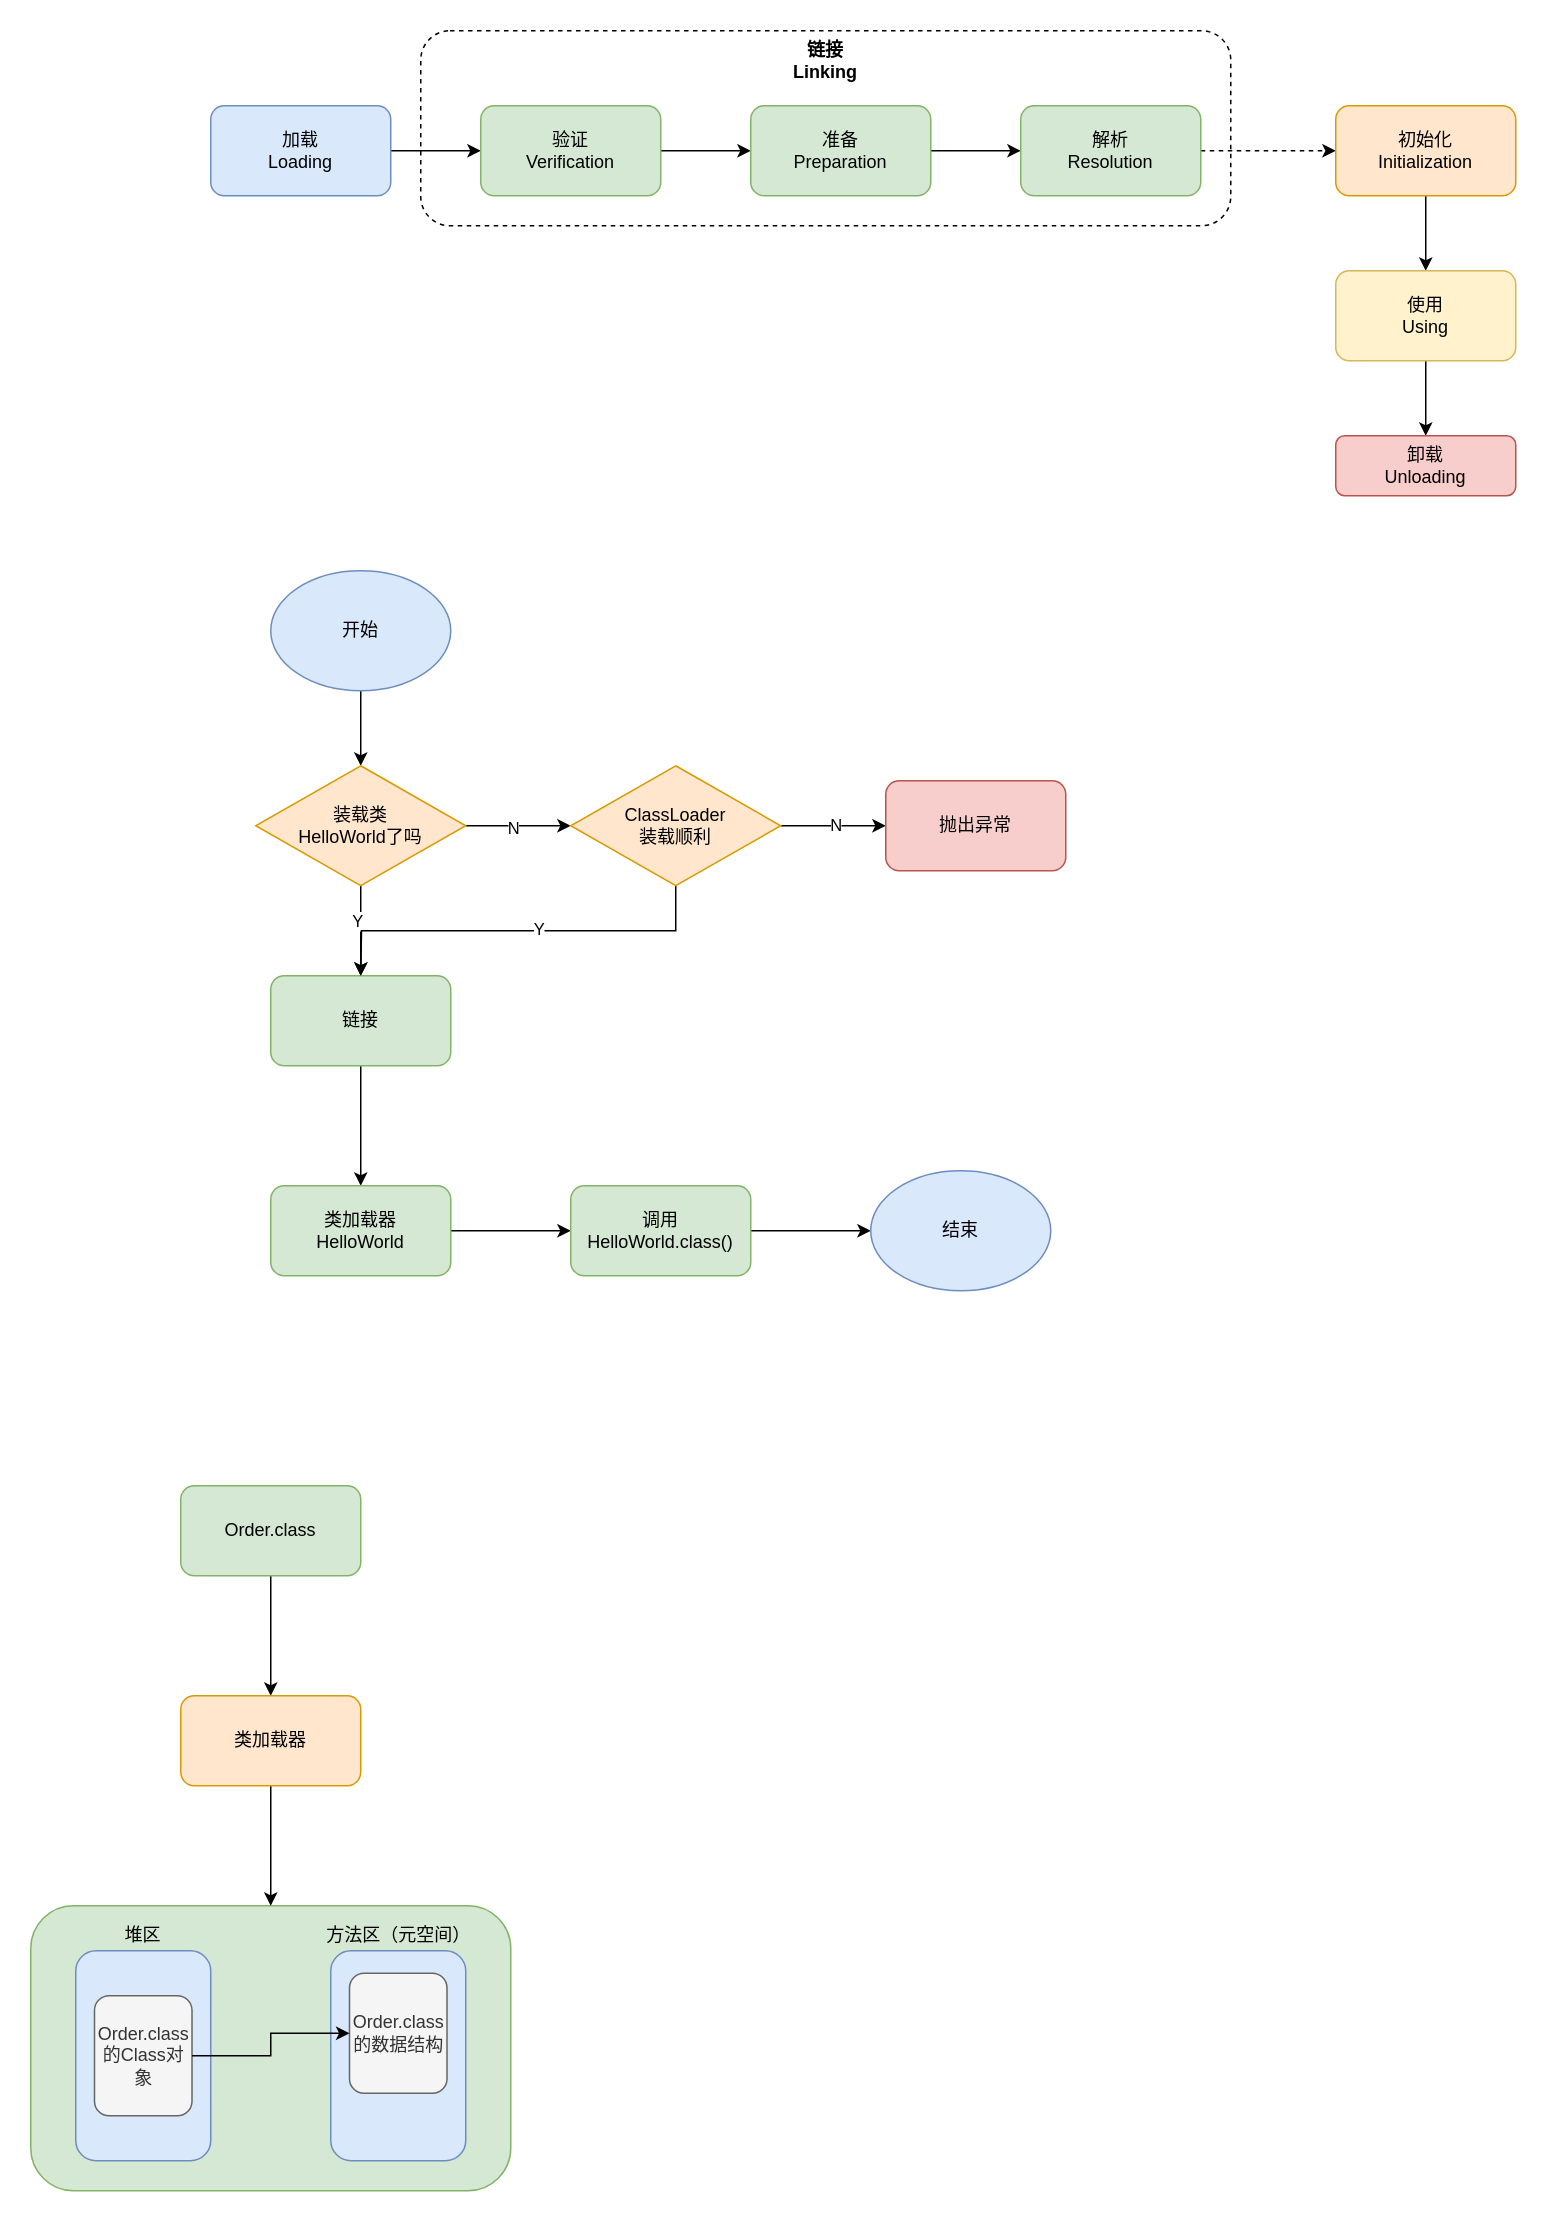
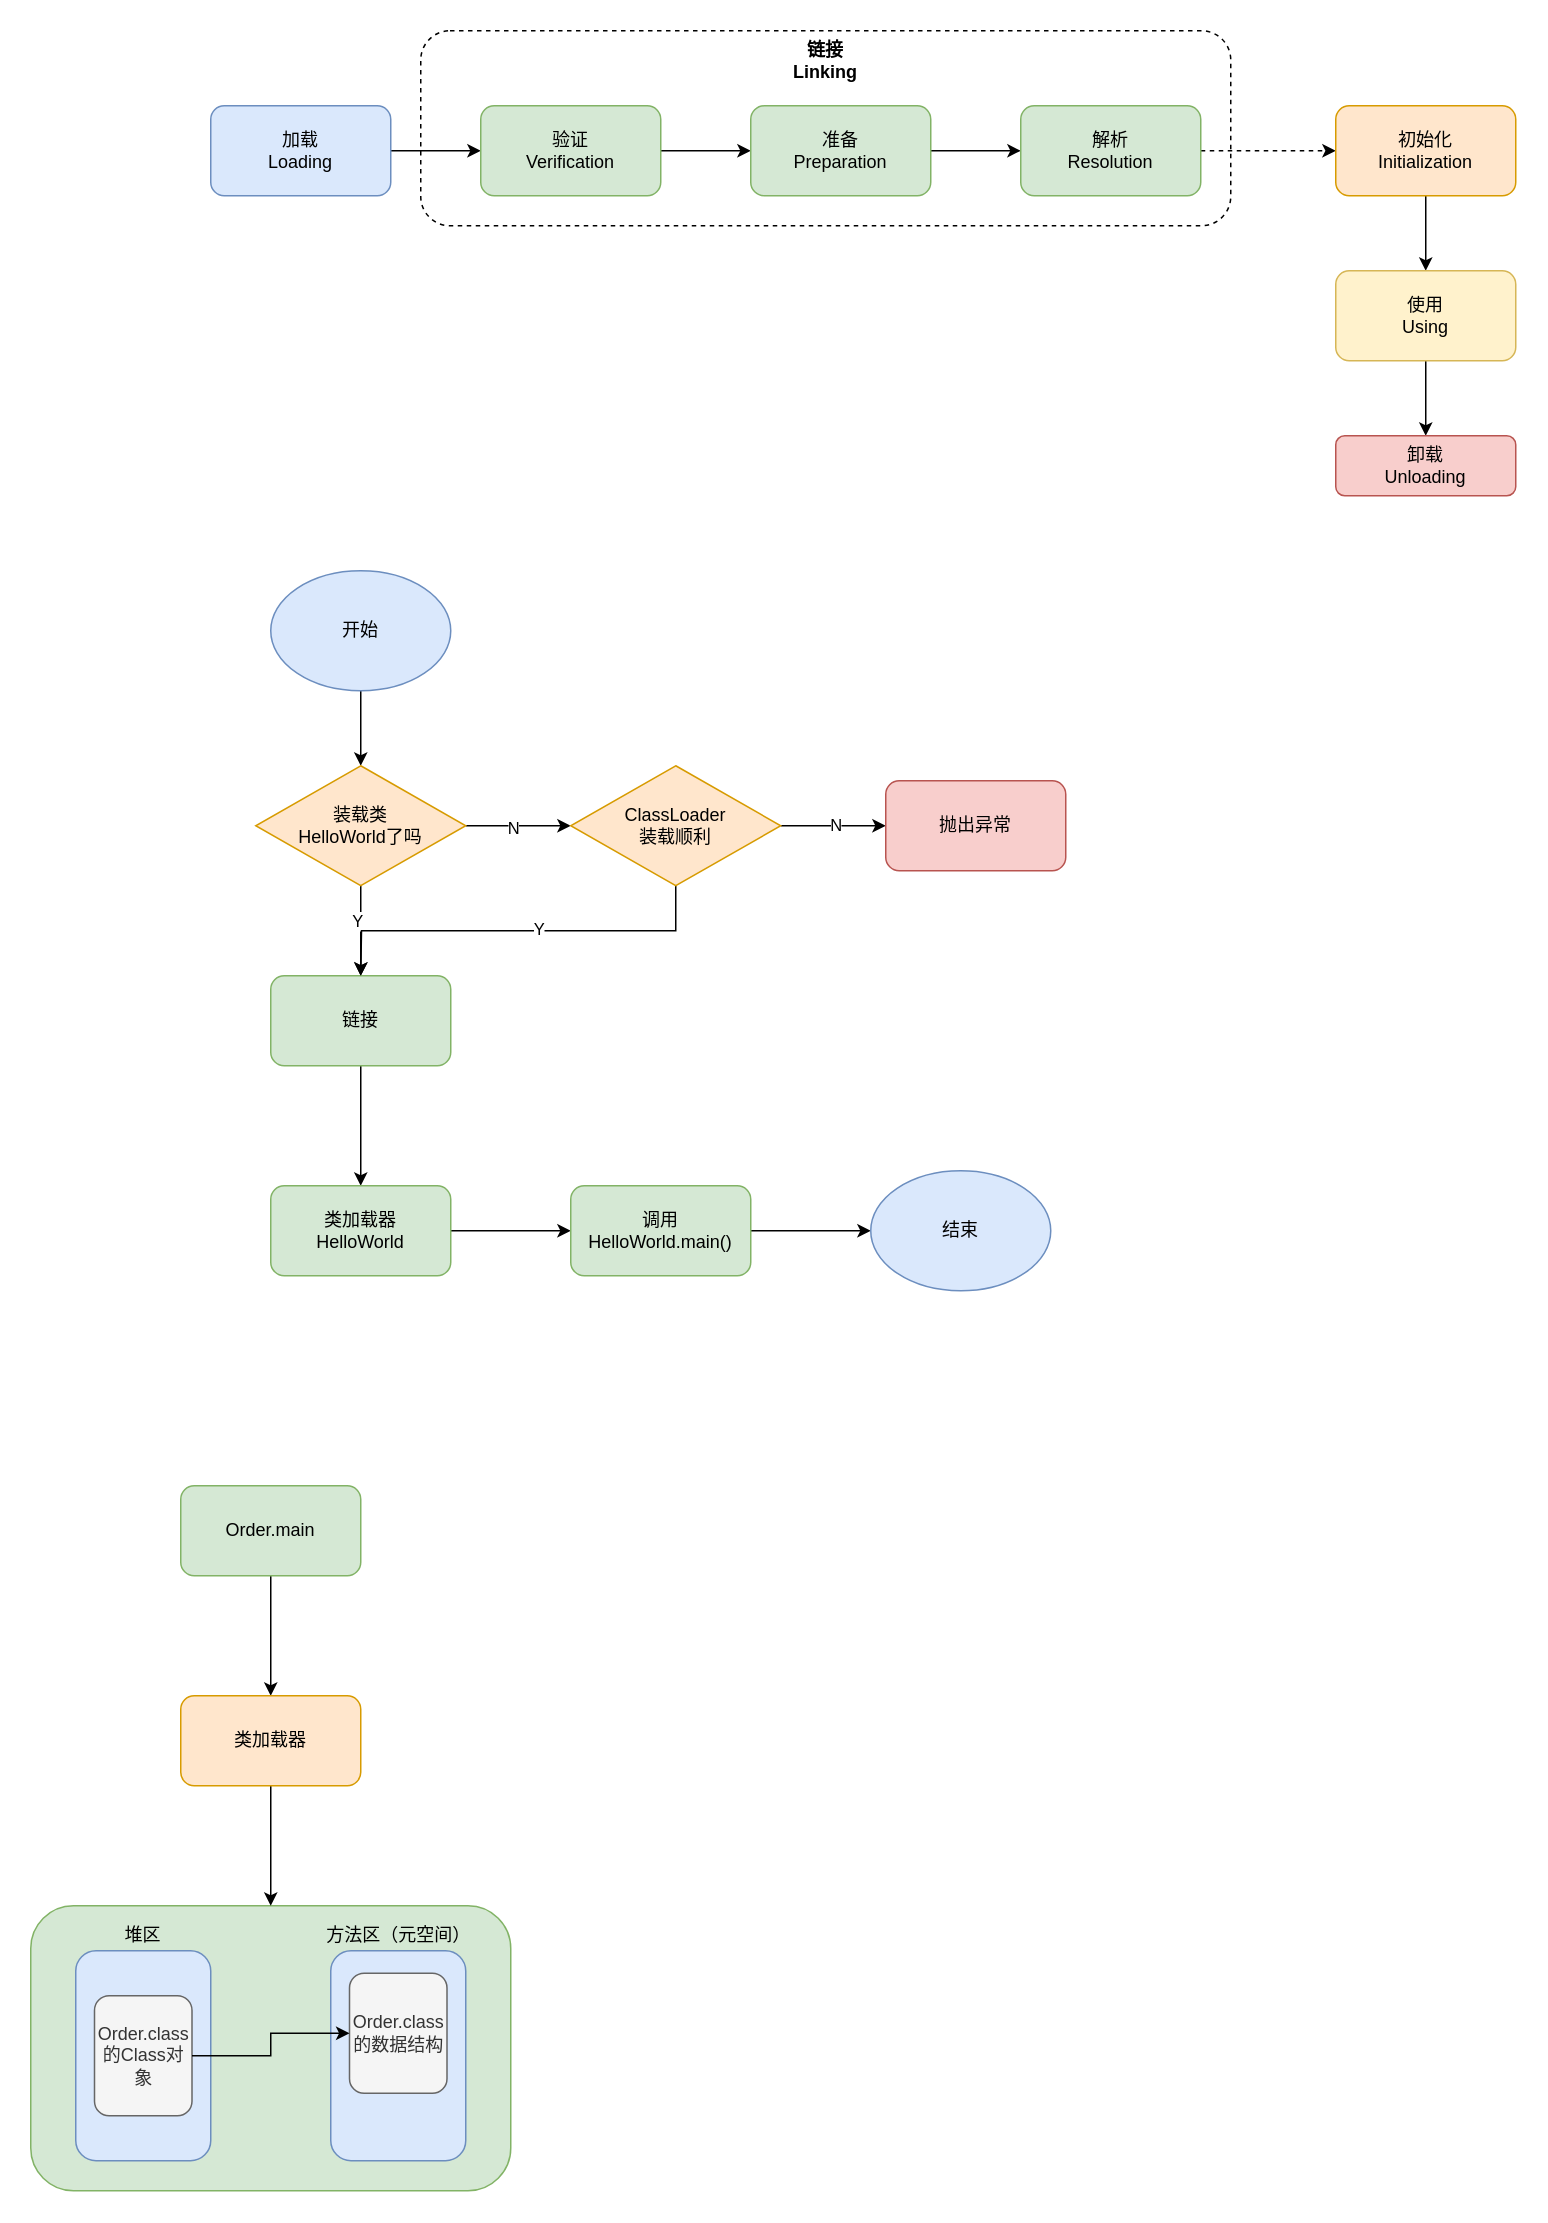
node "调用HelloWorld.class()": label "调用HelloWorld.class()" -> "调用HelloWorld.main()"
node "Order.class": label "Order.class" -> "Order.main"
